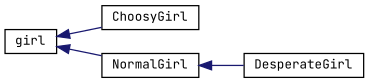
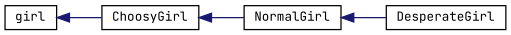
edge "NormalGirl" -> "girl": now "NormalGirl" -> "ChoosyGirl"
